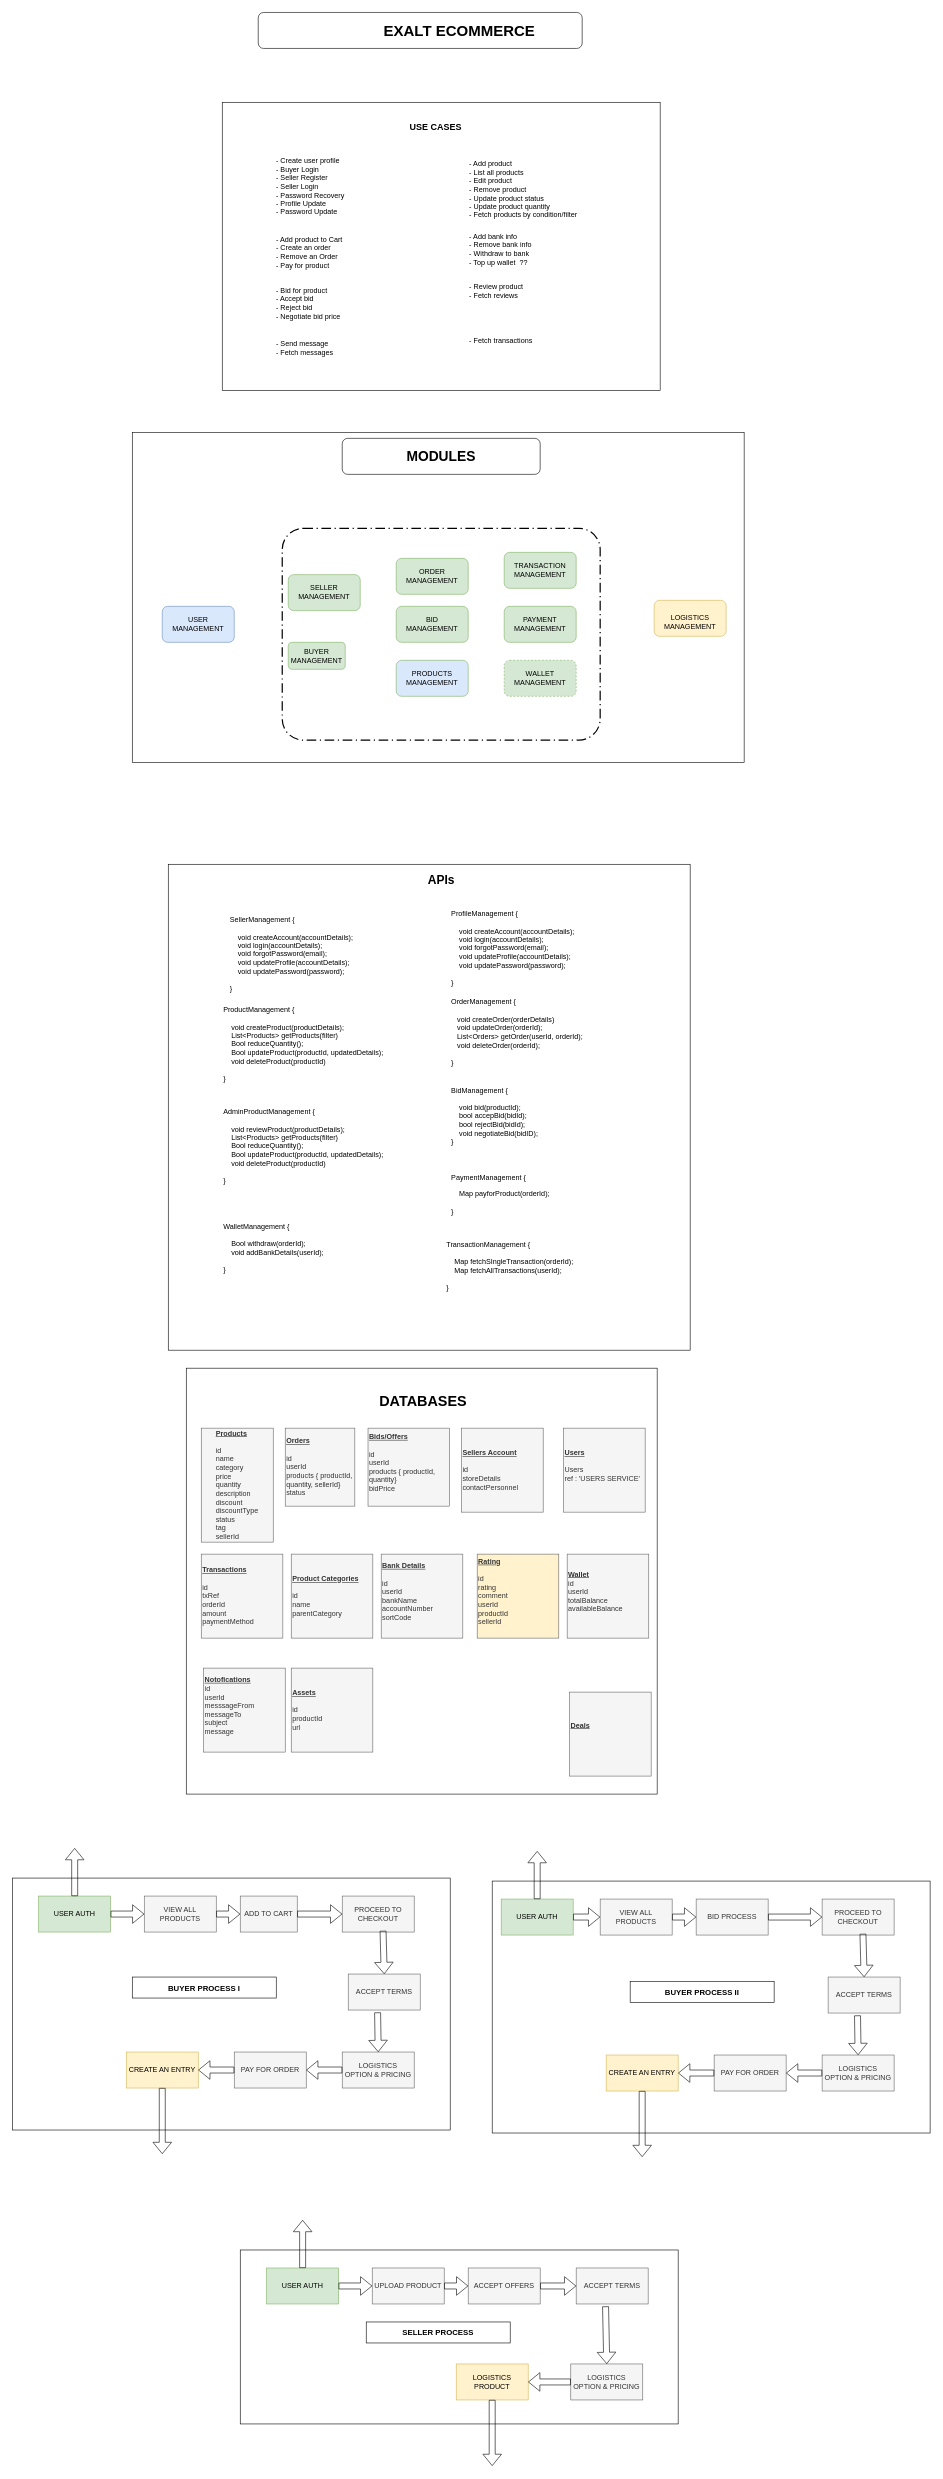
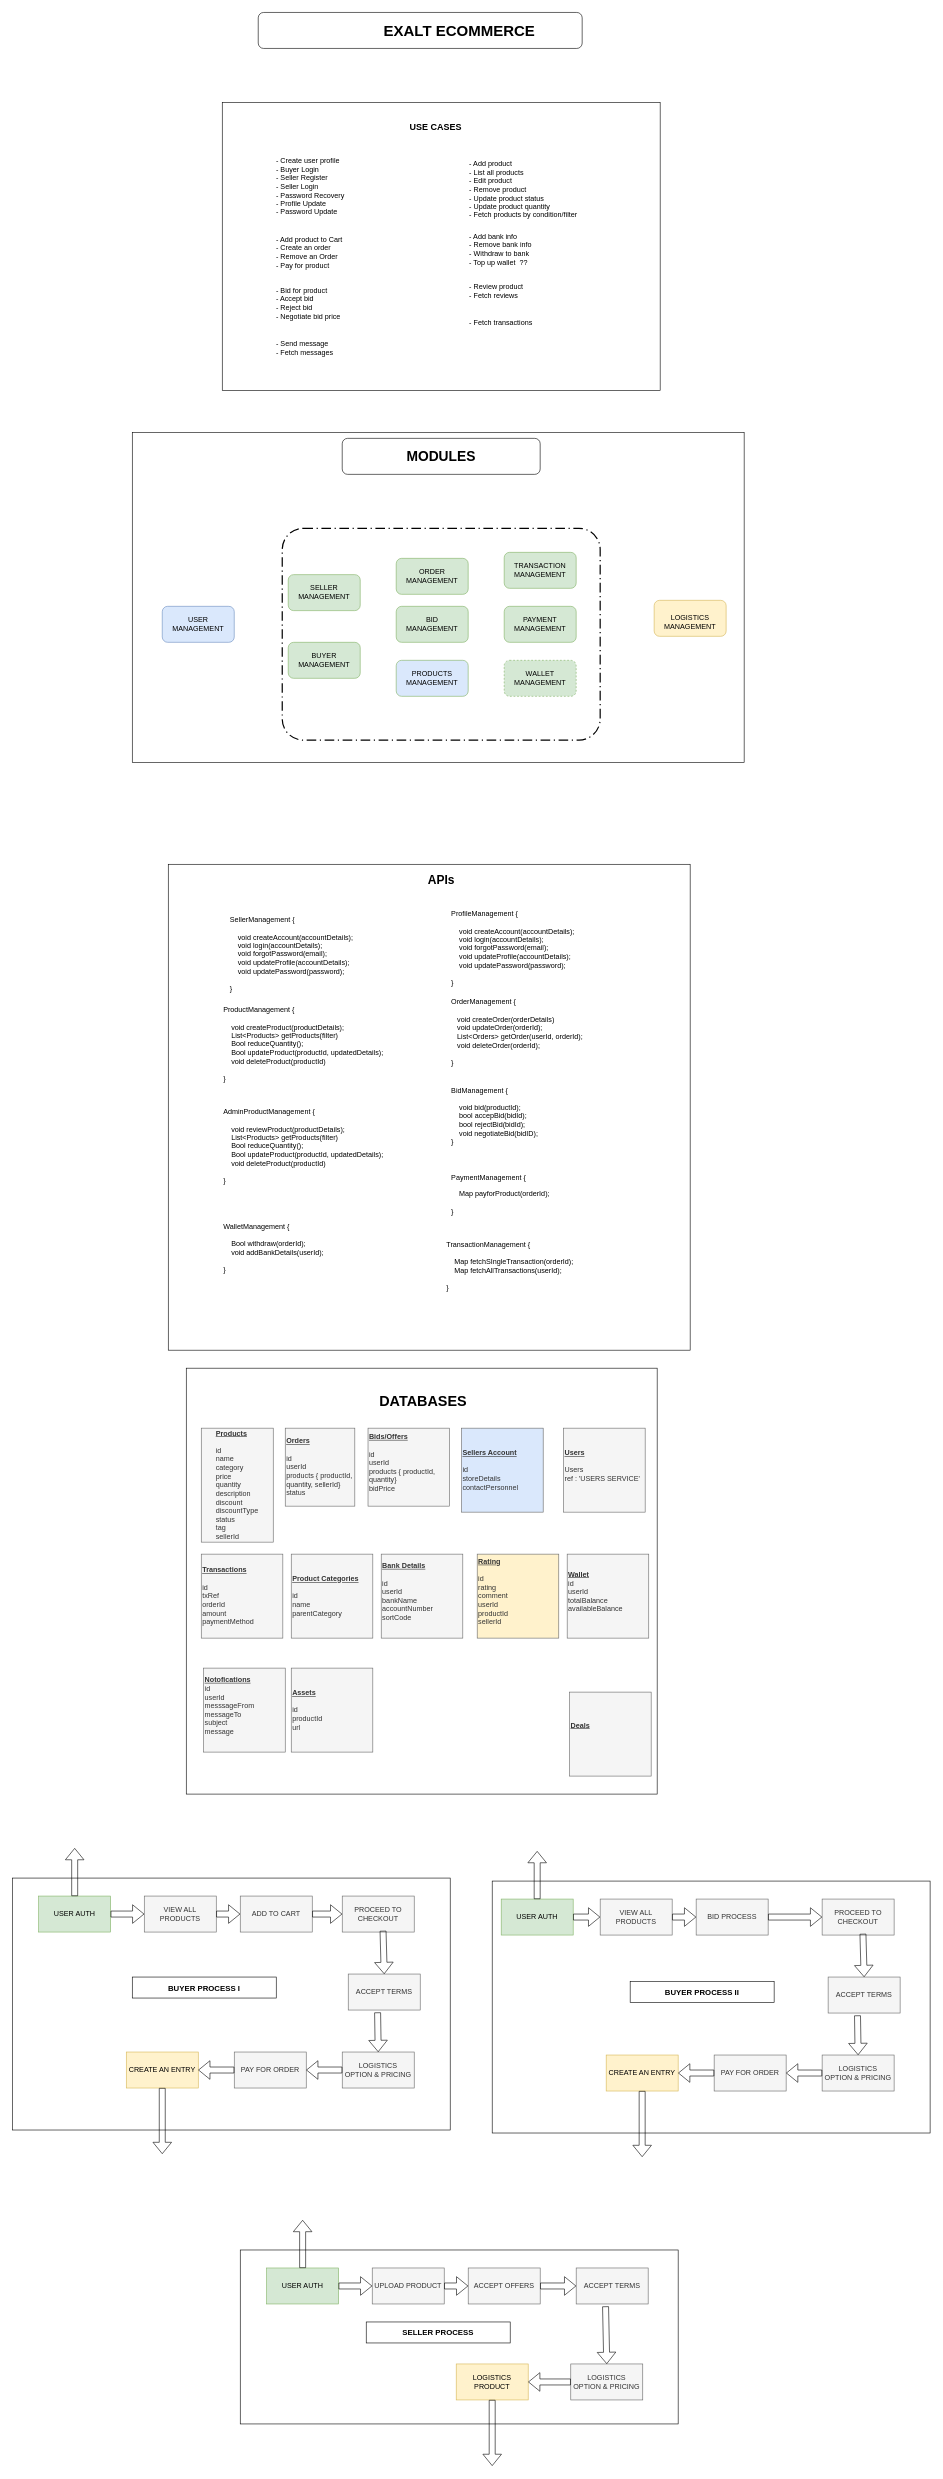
node "- Fetch transactions": moved (529, 336) -> (529, 318)
node "BUYER MANAGEMENT": size 57x27 -> 72x36
node "Sellers Account id storeDetails contactPersonnel": fillcolor #f5f5f5 -> #dae8fc
node "ADD TO CART": size 57x36 -> 72x36
